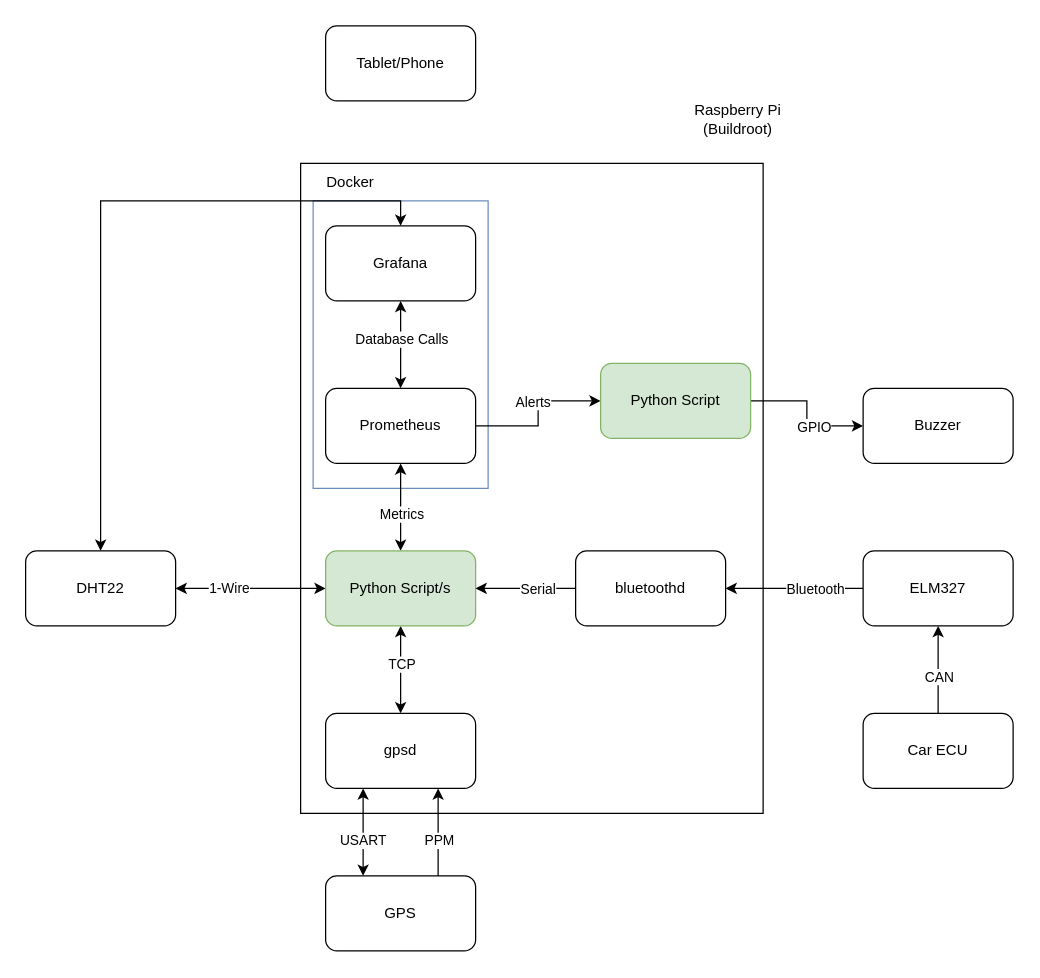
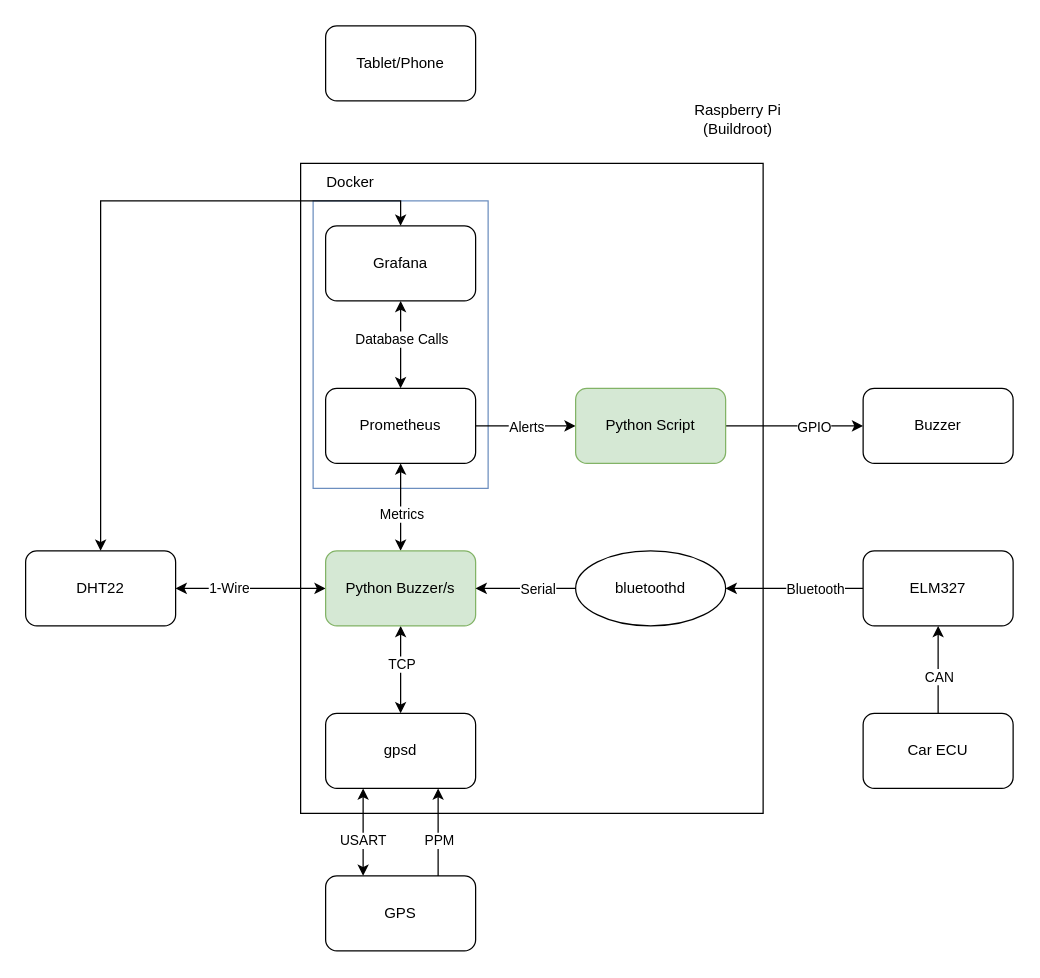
node "Python Script": moved (676, 401) -> (651, 426)
node "Python Script/s": label "Python Script/s" -> "Python Buzzer/s"
node "bluetoothd": shape rounded rectangle -> ellipse
